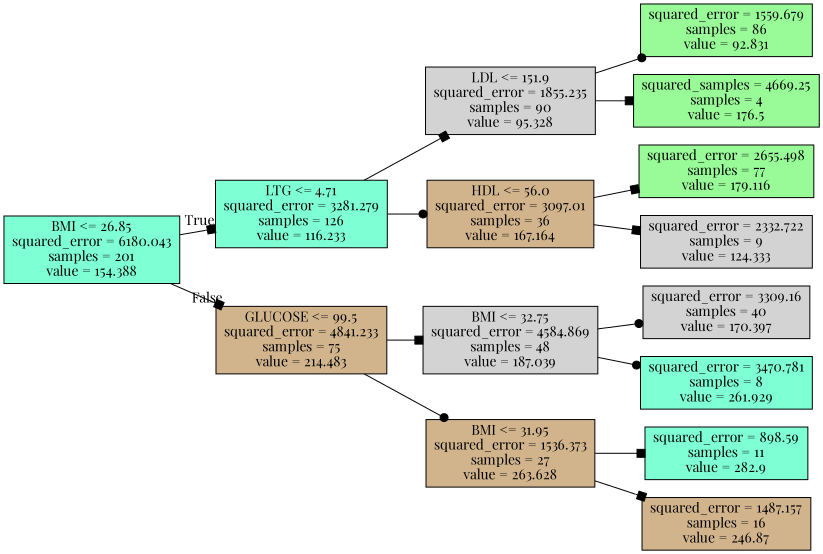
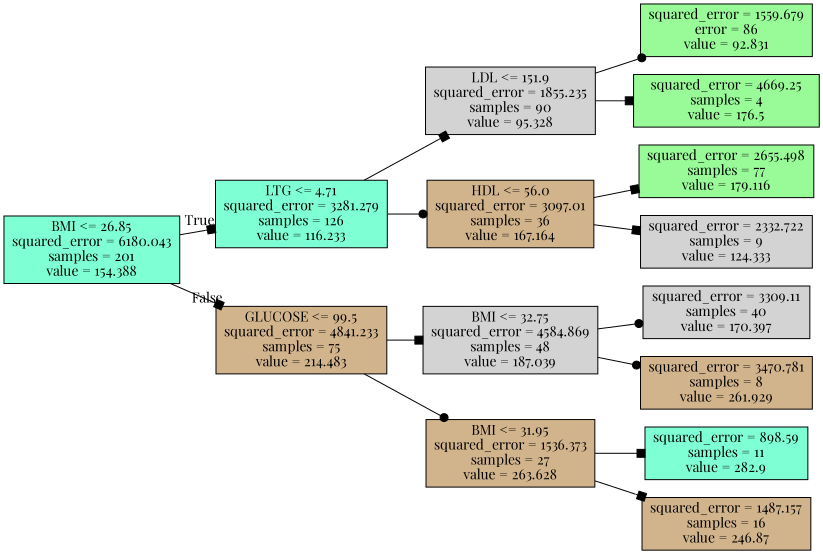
node "squared_error = 1559.679 samples = 86 value = 92.831": label "squared_error = 1559.679 samples = 86 value = 92.831" -> "squared_error = 1559.679 error = 86 value = 92.831"
node "squared_samples = 4669.25 samples = 4 value = 176.5": label "squared_samples = 4669.25 samples = 4 value = 176.5" -> "squared_error = 4669.25 samples = 4 value = 176.5"
node "squared_error = 3309.16 samples = 40 value = 170.397": label "squared_error = 3309.16 samples = 40 value = 170.397" -> "squared_error = 3309.11 samples = 40 value = 170.397"
node "squared_error = 3470.781 samples = 8 value = 261.929": fillcolor aquamarine -> tan
